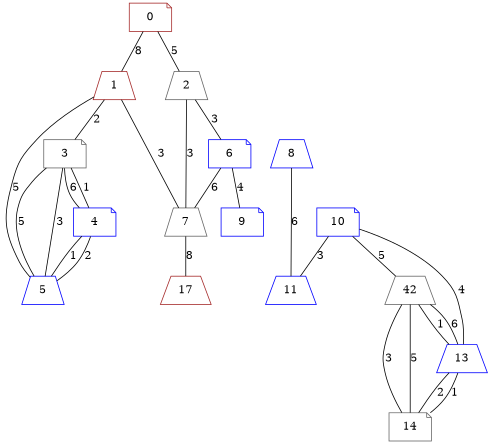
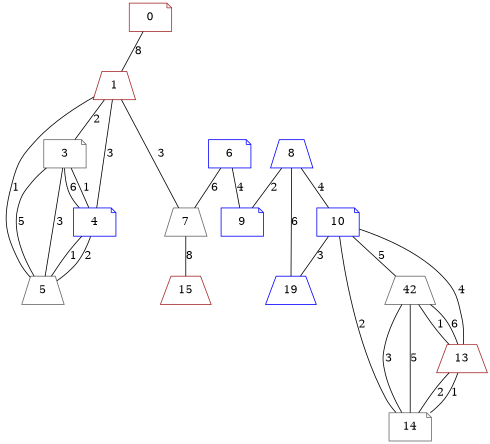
node "2": removed
edge "1" -- "4": added, label "3"
edge "1" -- "5": label "5" -> "1"
edge "8" -- "9": added, label "2"
edge "8" -- "10": added, label "4"
node "5": color blue -> gray40
node "17": label "17" -> "15"
node "11": label "11" -> "19"
edge "10" -- "14": added, label "2"
node "13": color blue -> brown
